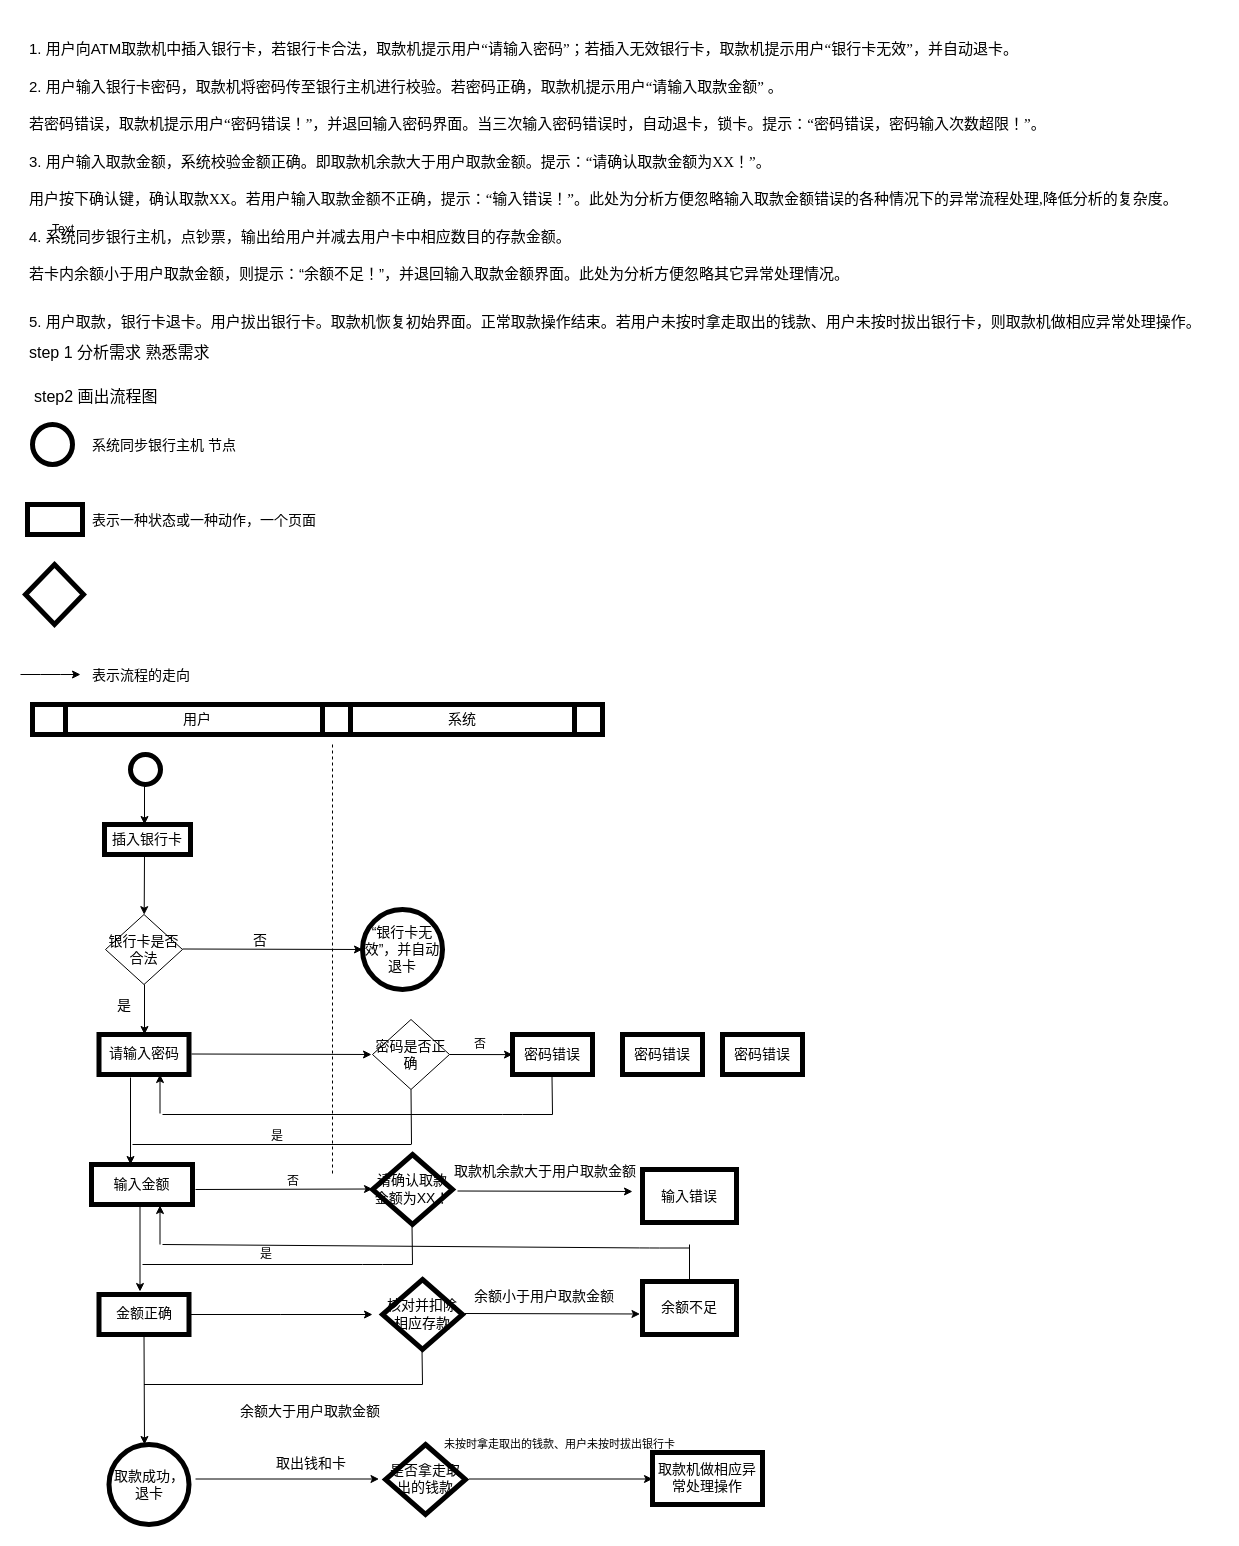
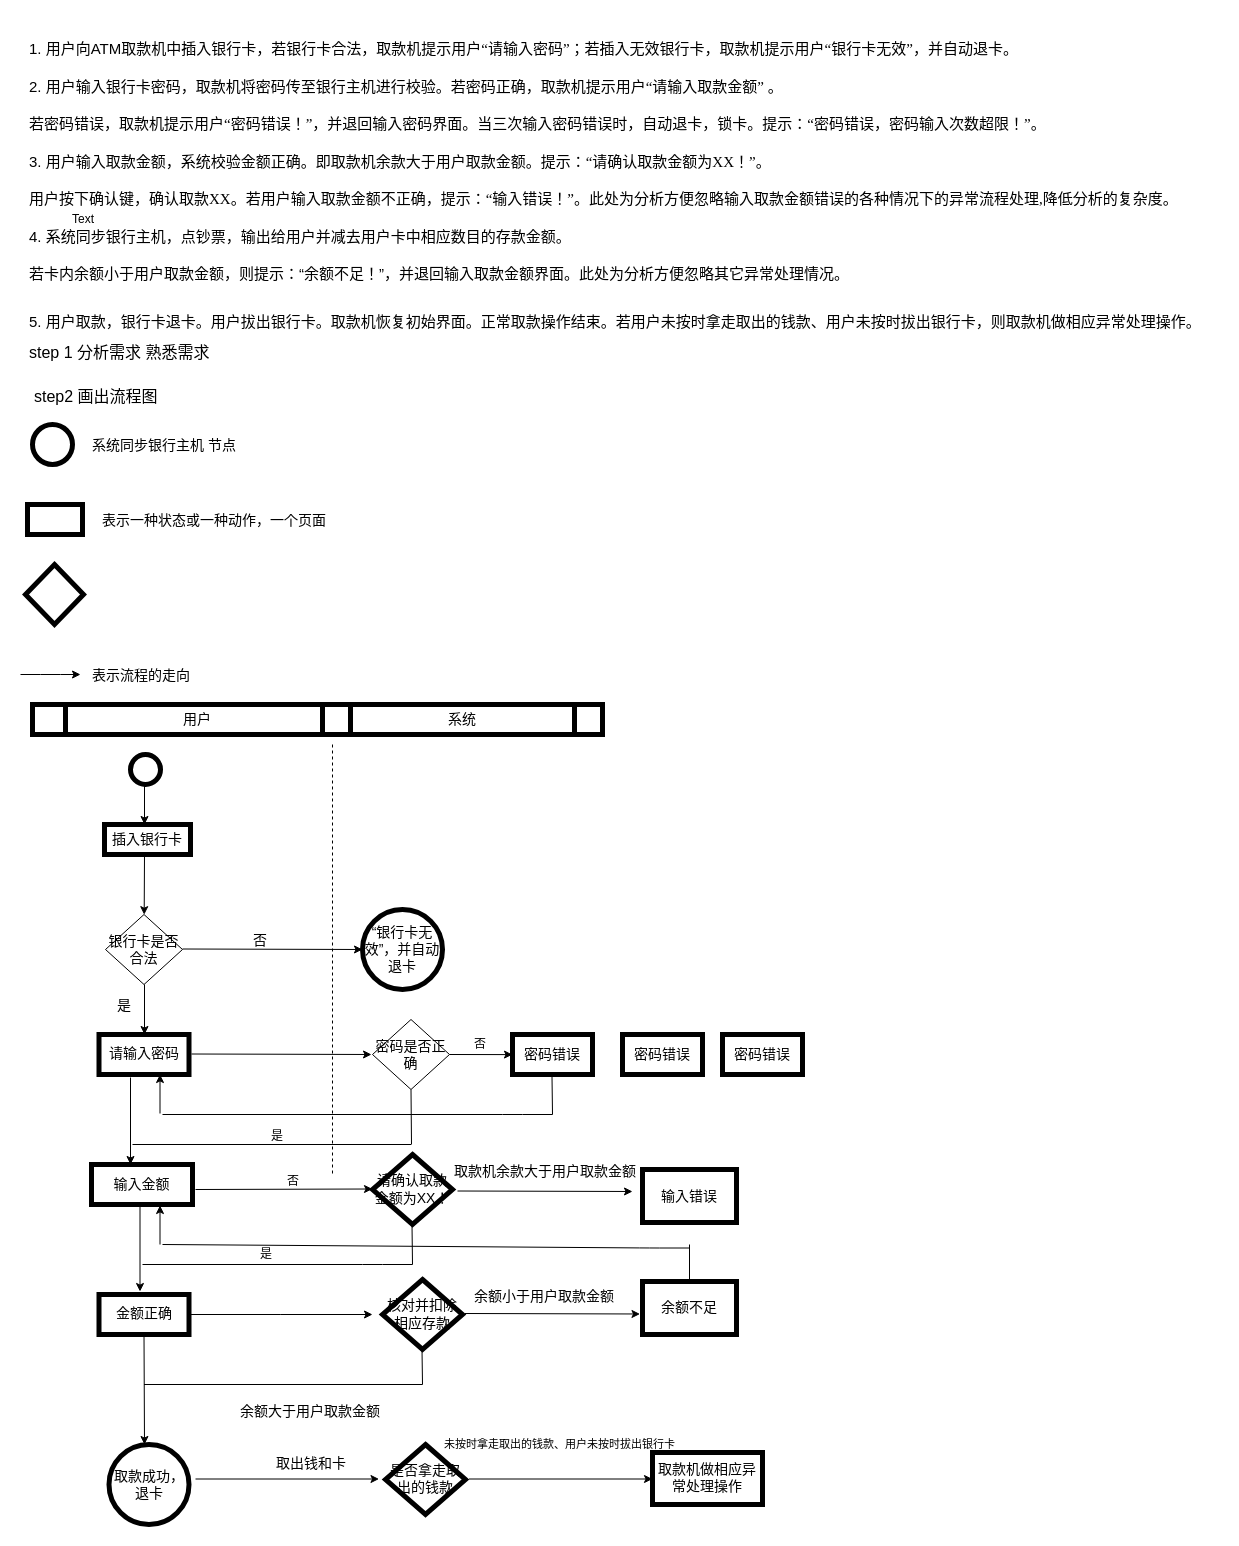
node "Text": moved (71, 230) -> (91, 220)
node "表示一种状态或一种动作，一个页面": moved (211, 520) -> (221, 520)
